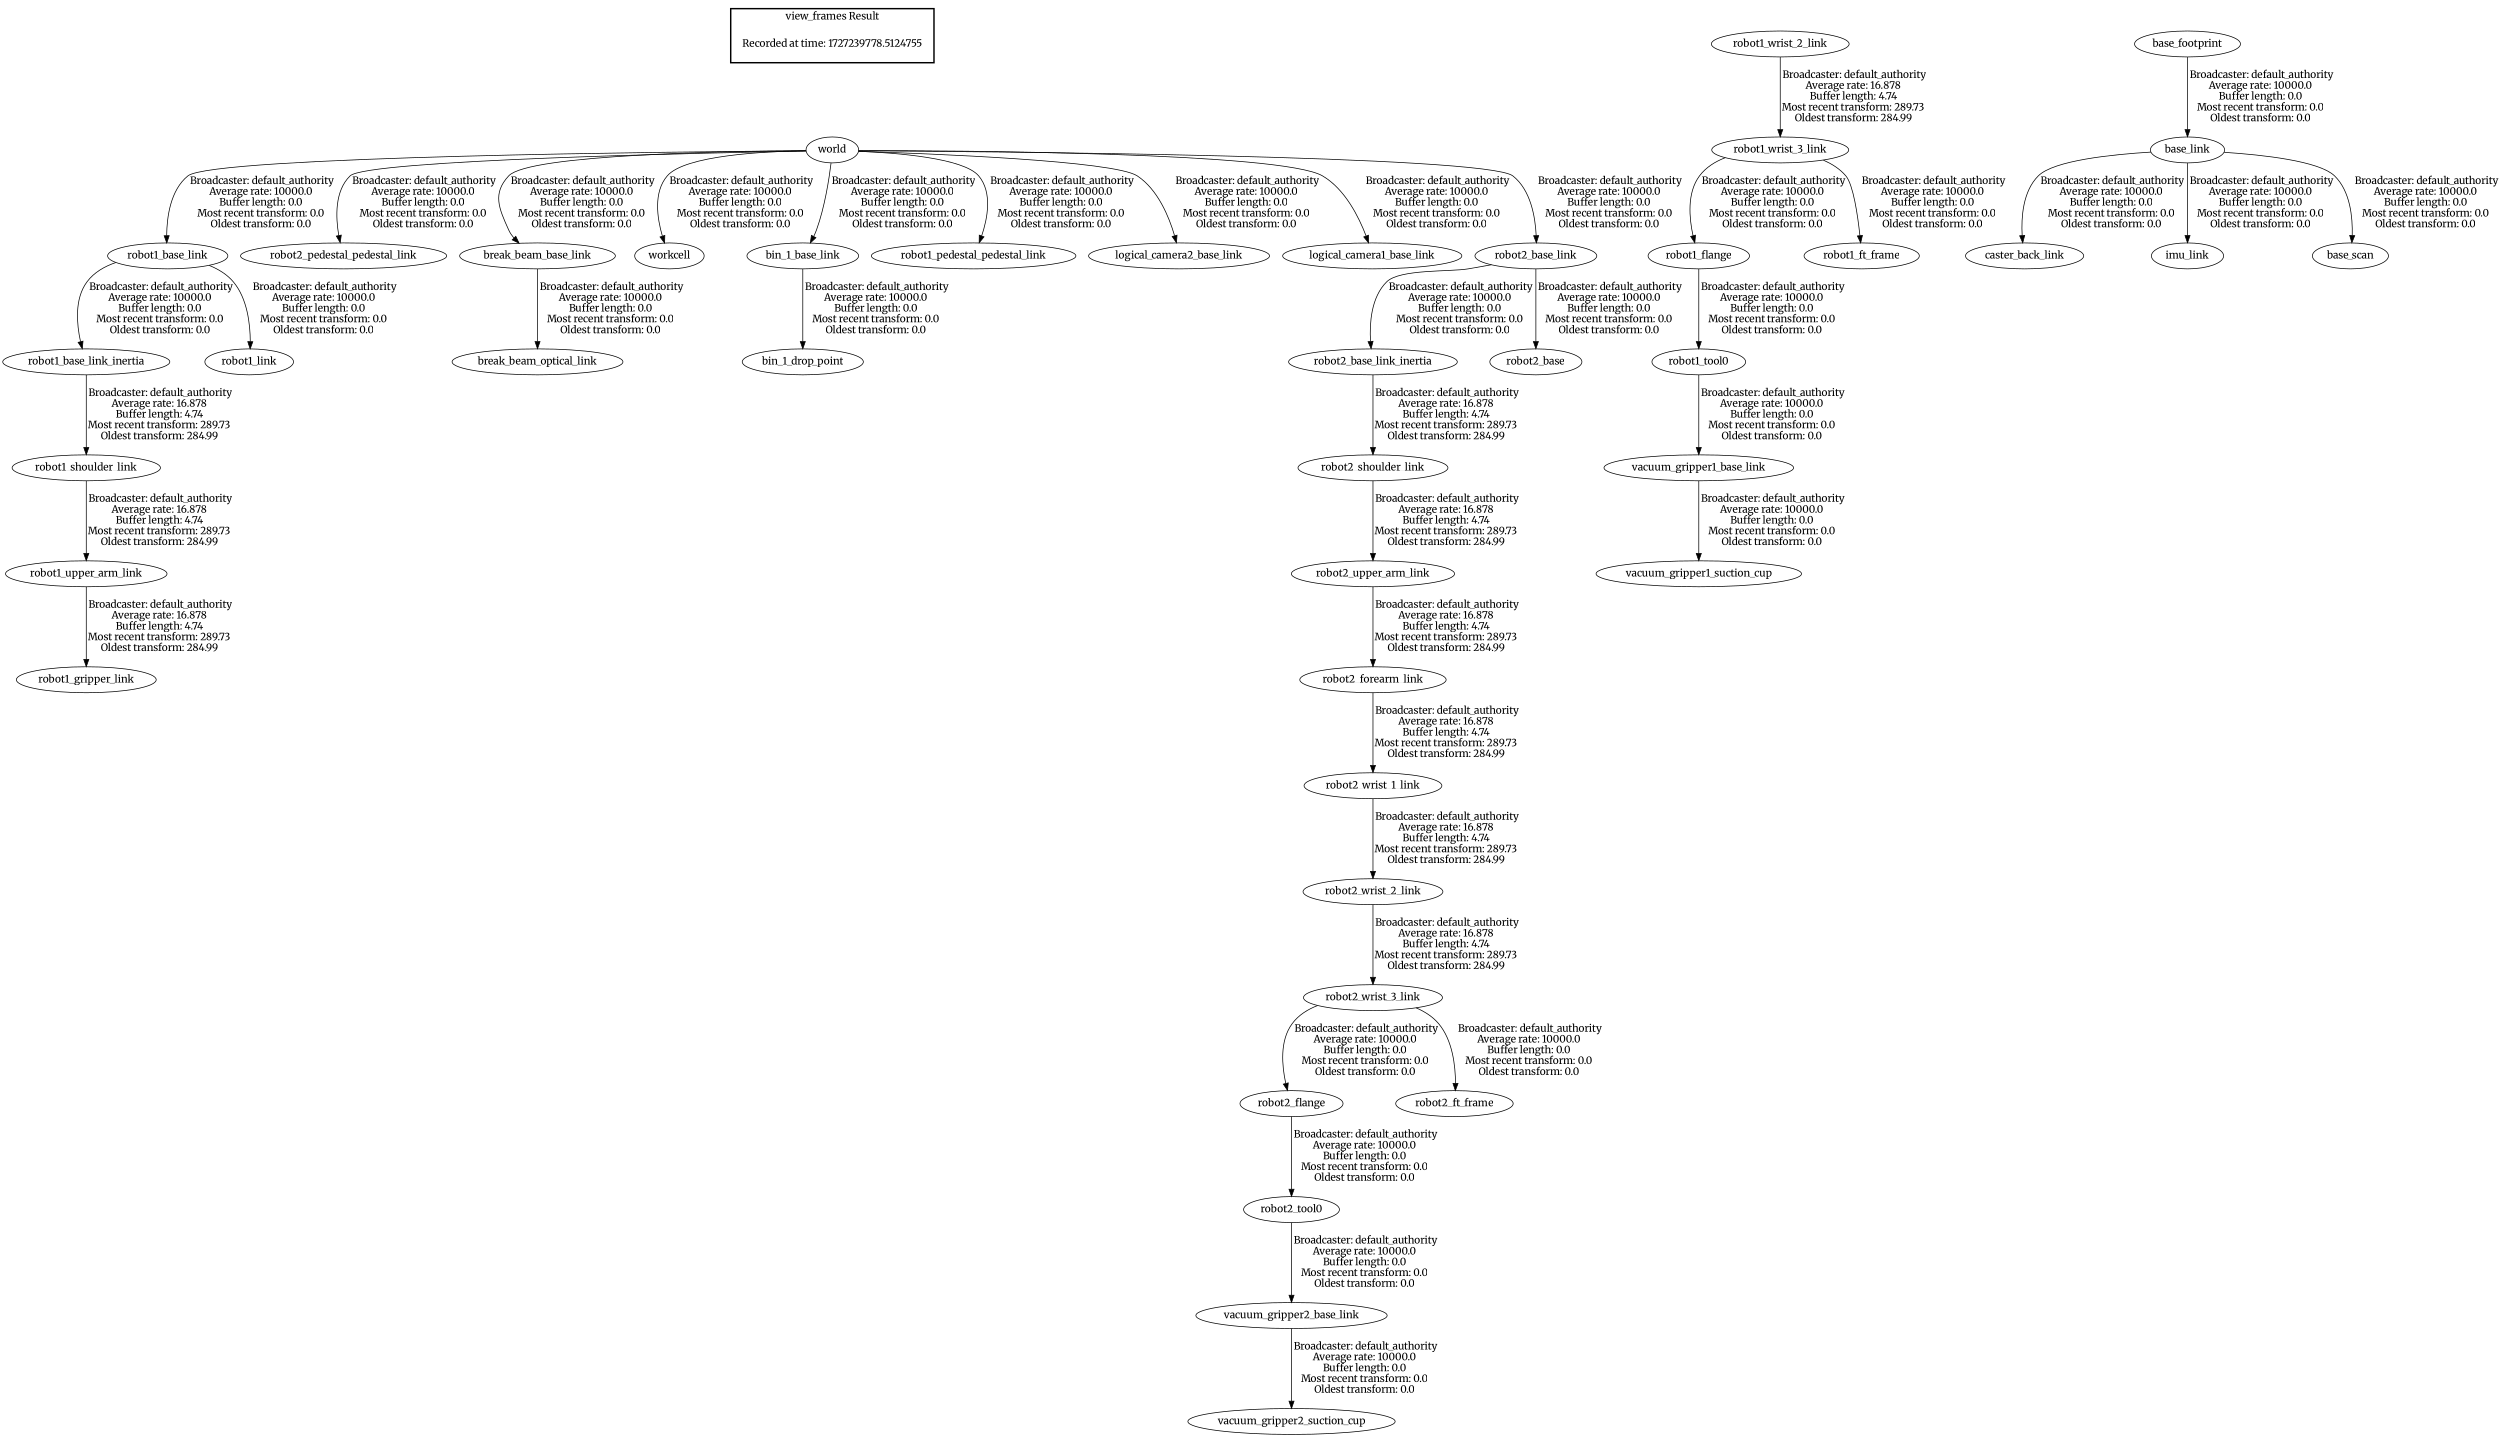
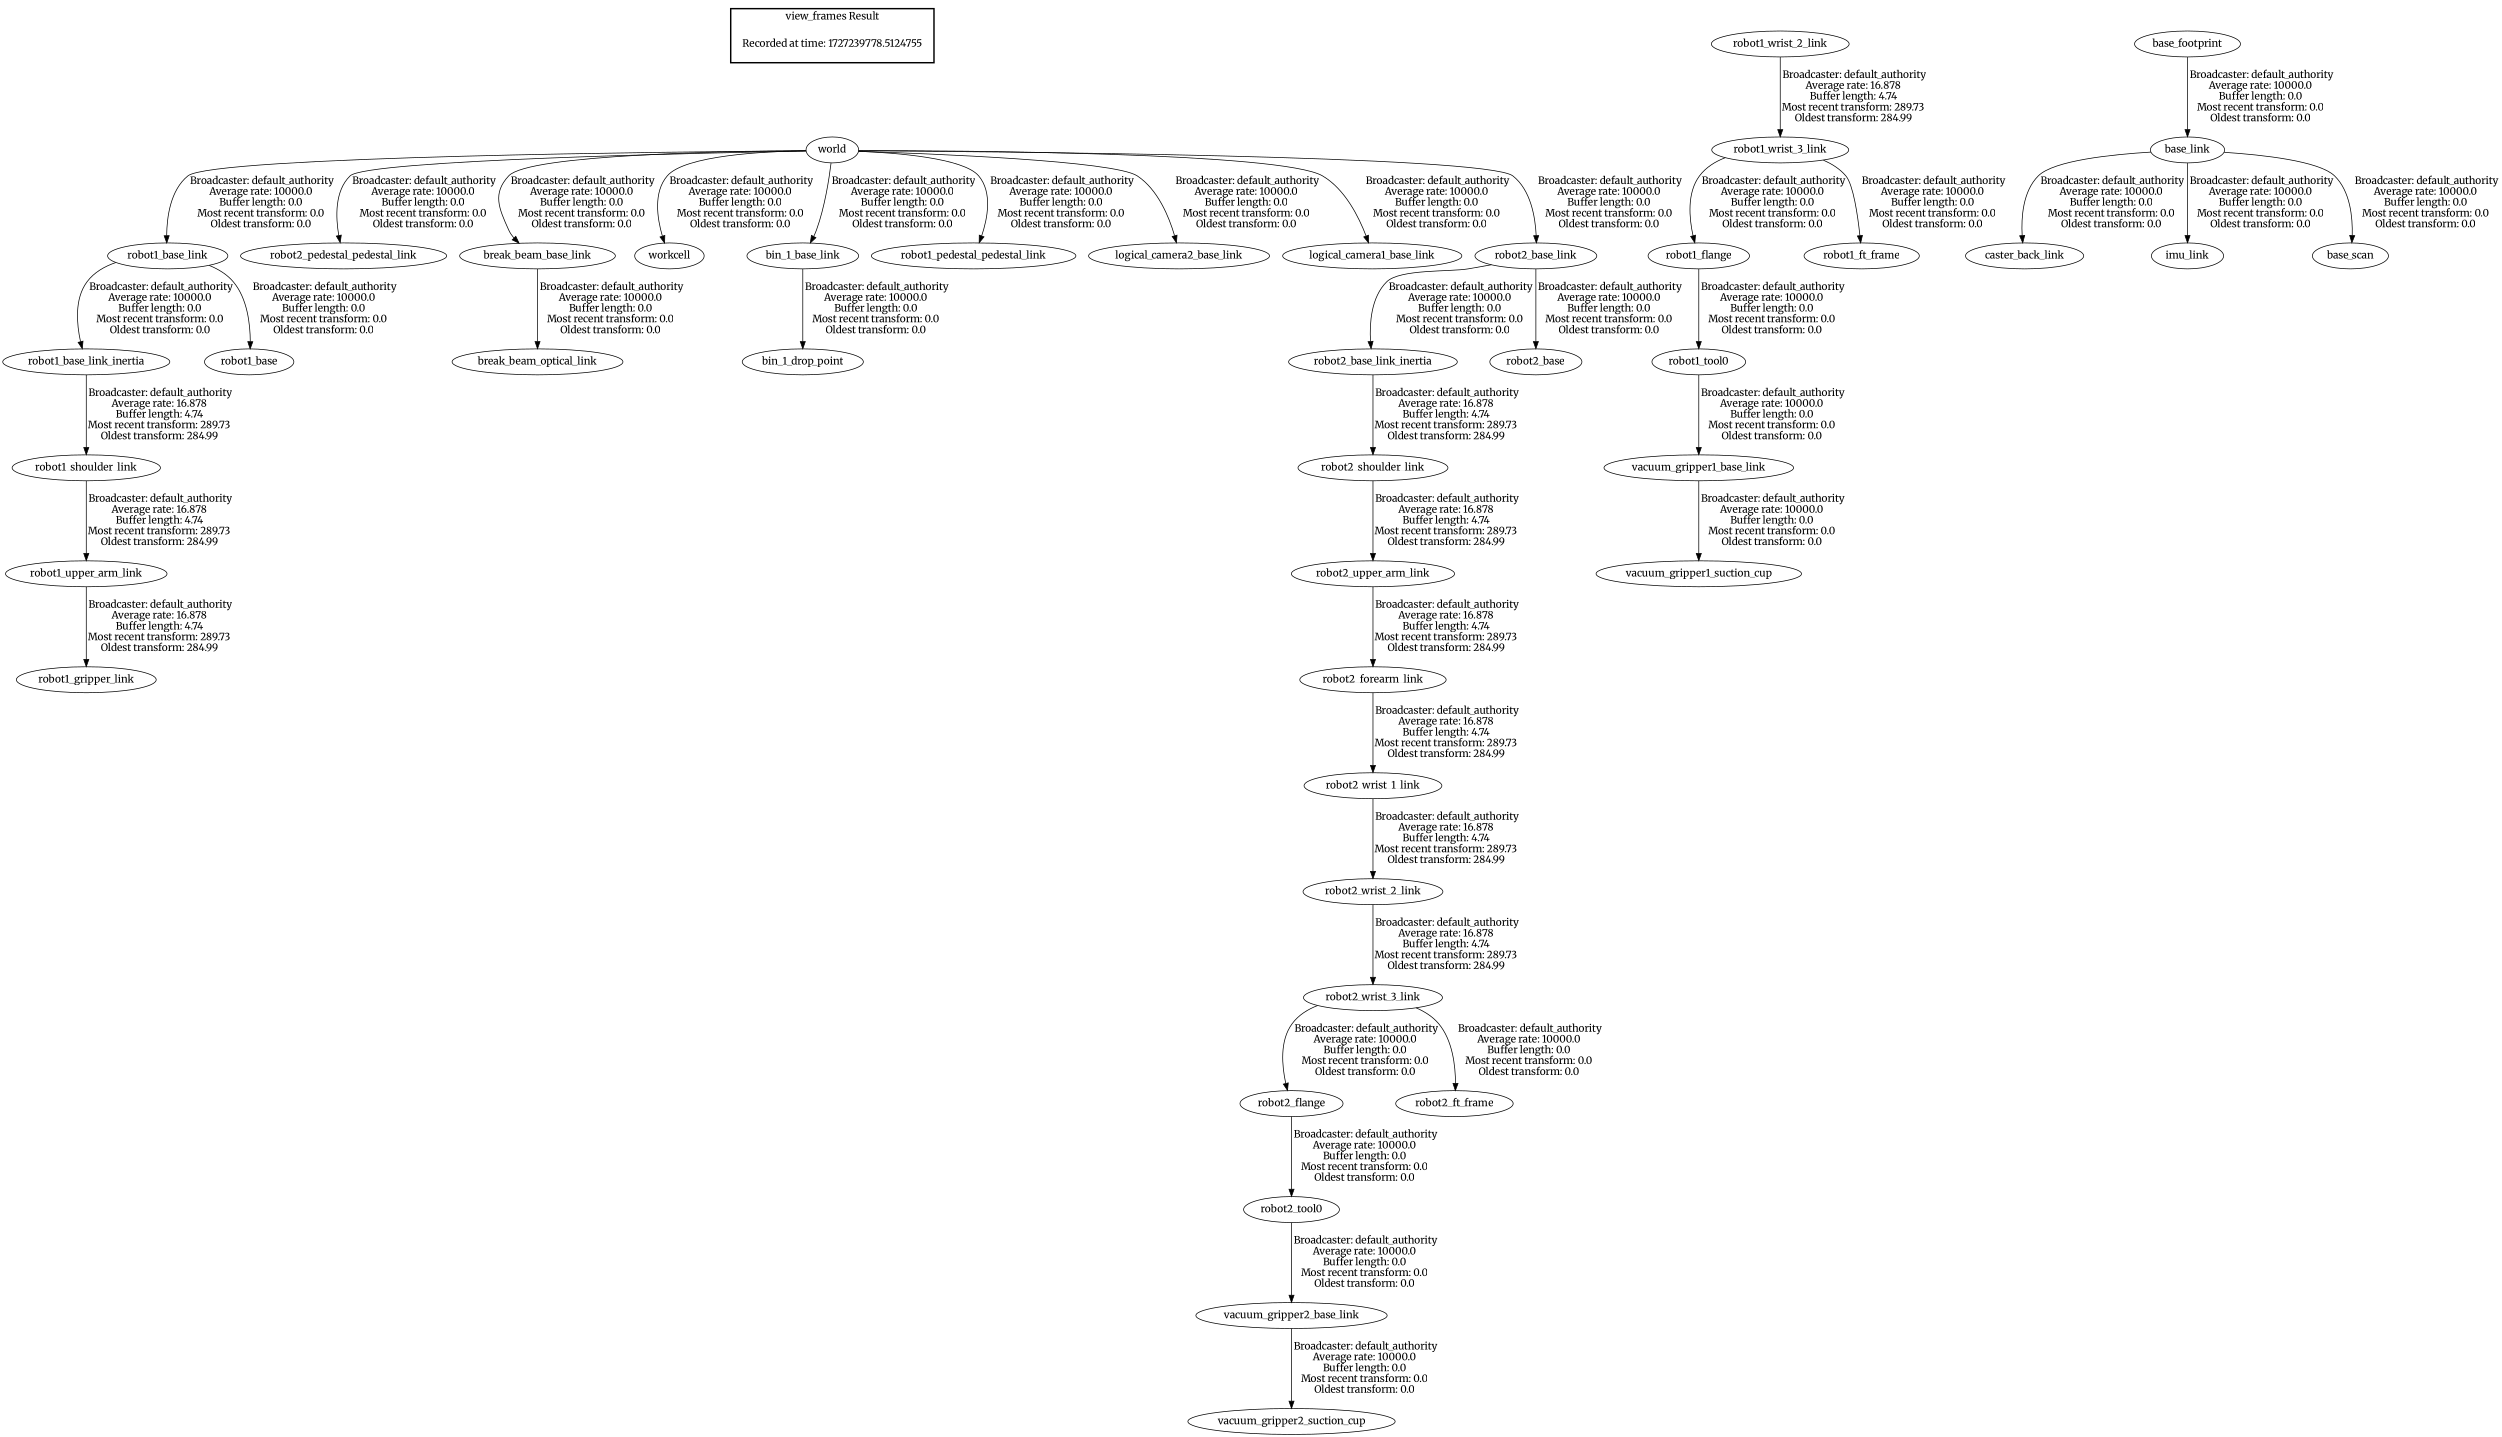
node "robot1_link": label "robot1_link" -> "robot1_base"
